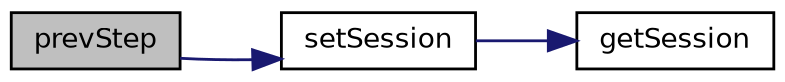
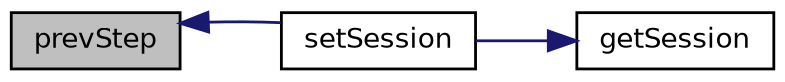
edge "prevStep" -> "setSession": reversed
